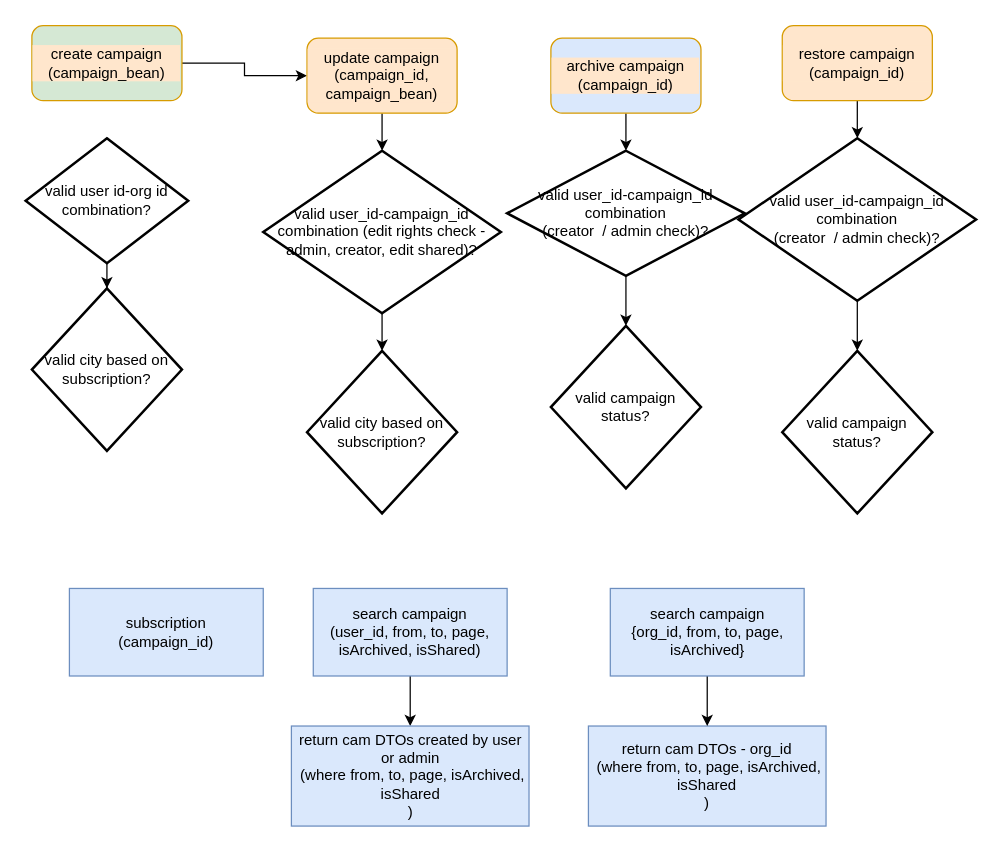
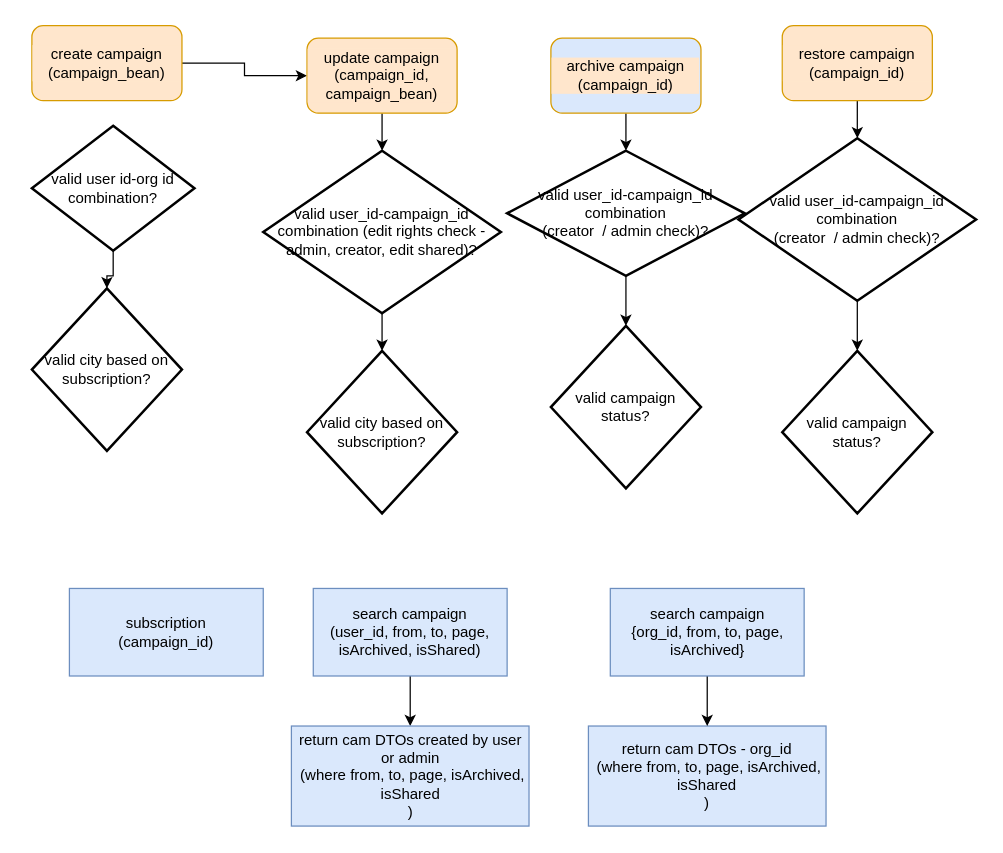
node "create campaign (campaign_bean)": fillcolor #d5e8d4 -> #ffe6cc
node "valid user id-org id combination?": moved (107, 201) -> (113, 188)
